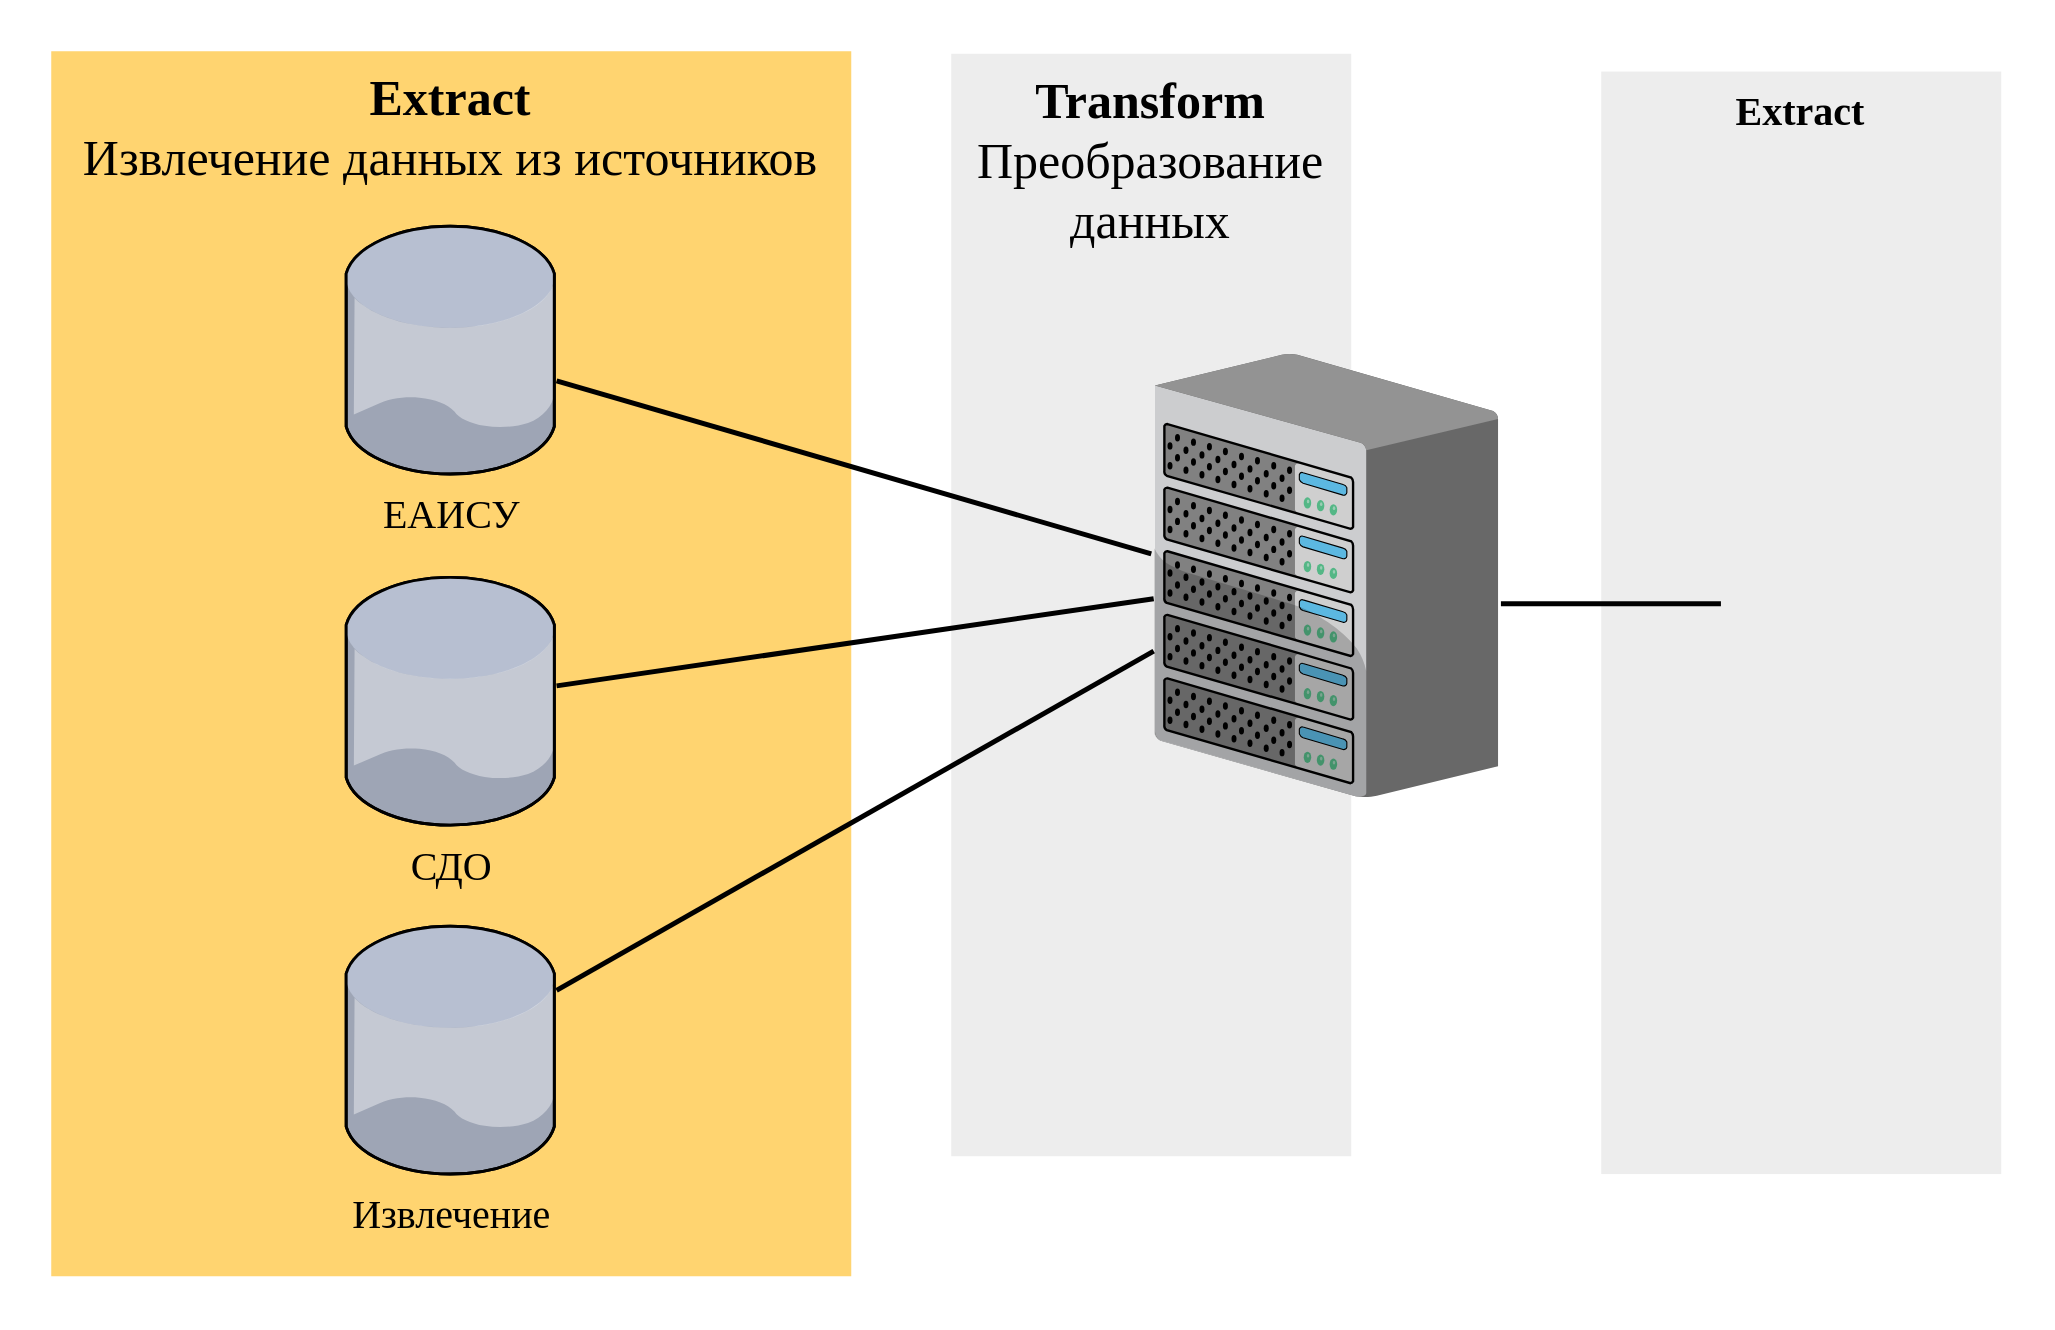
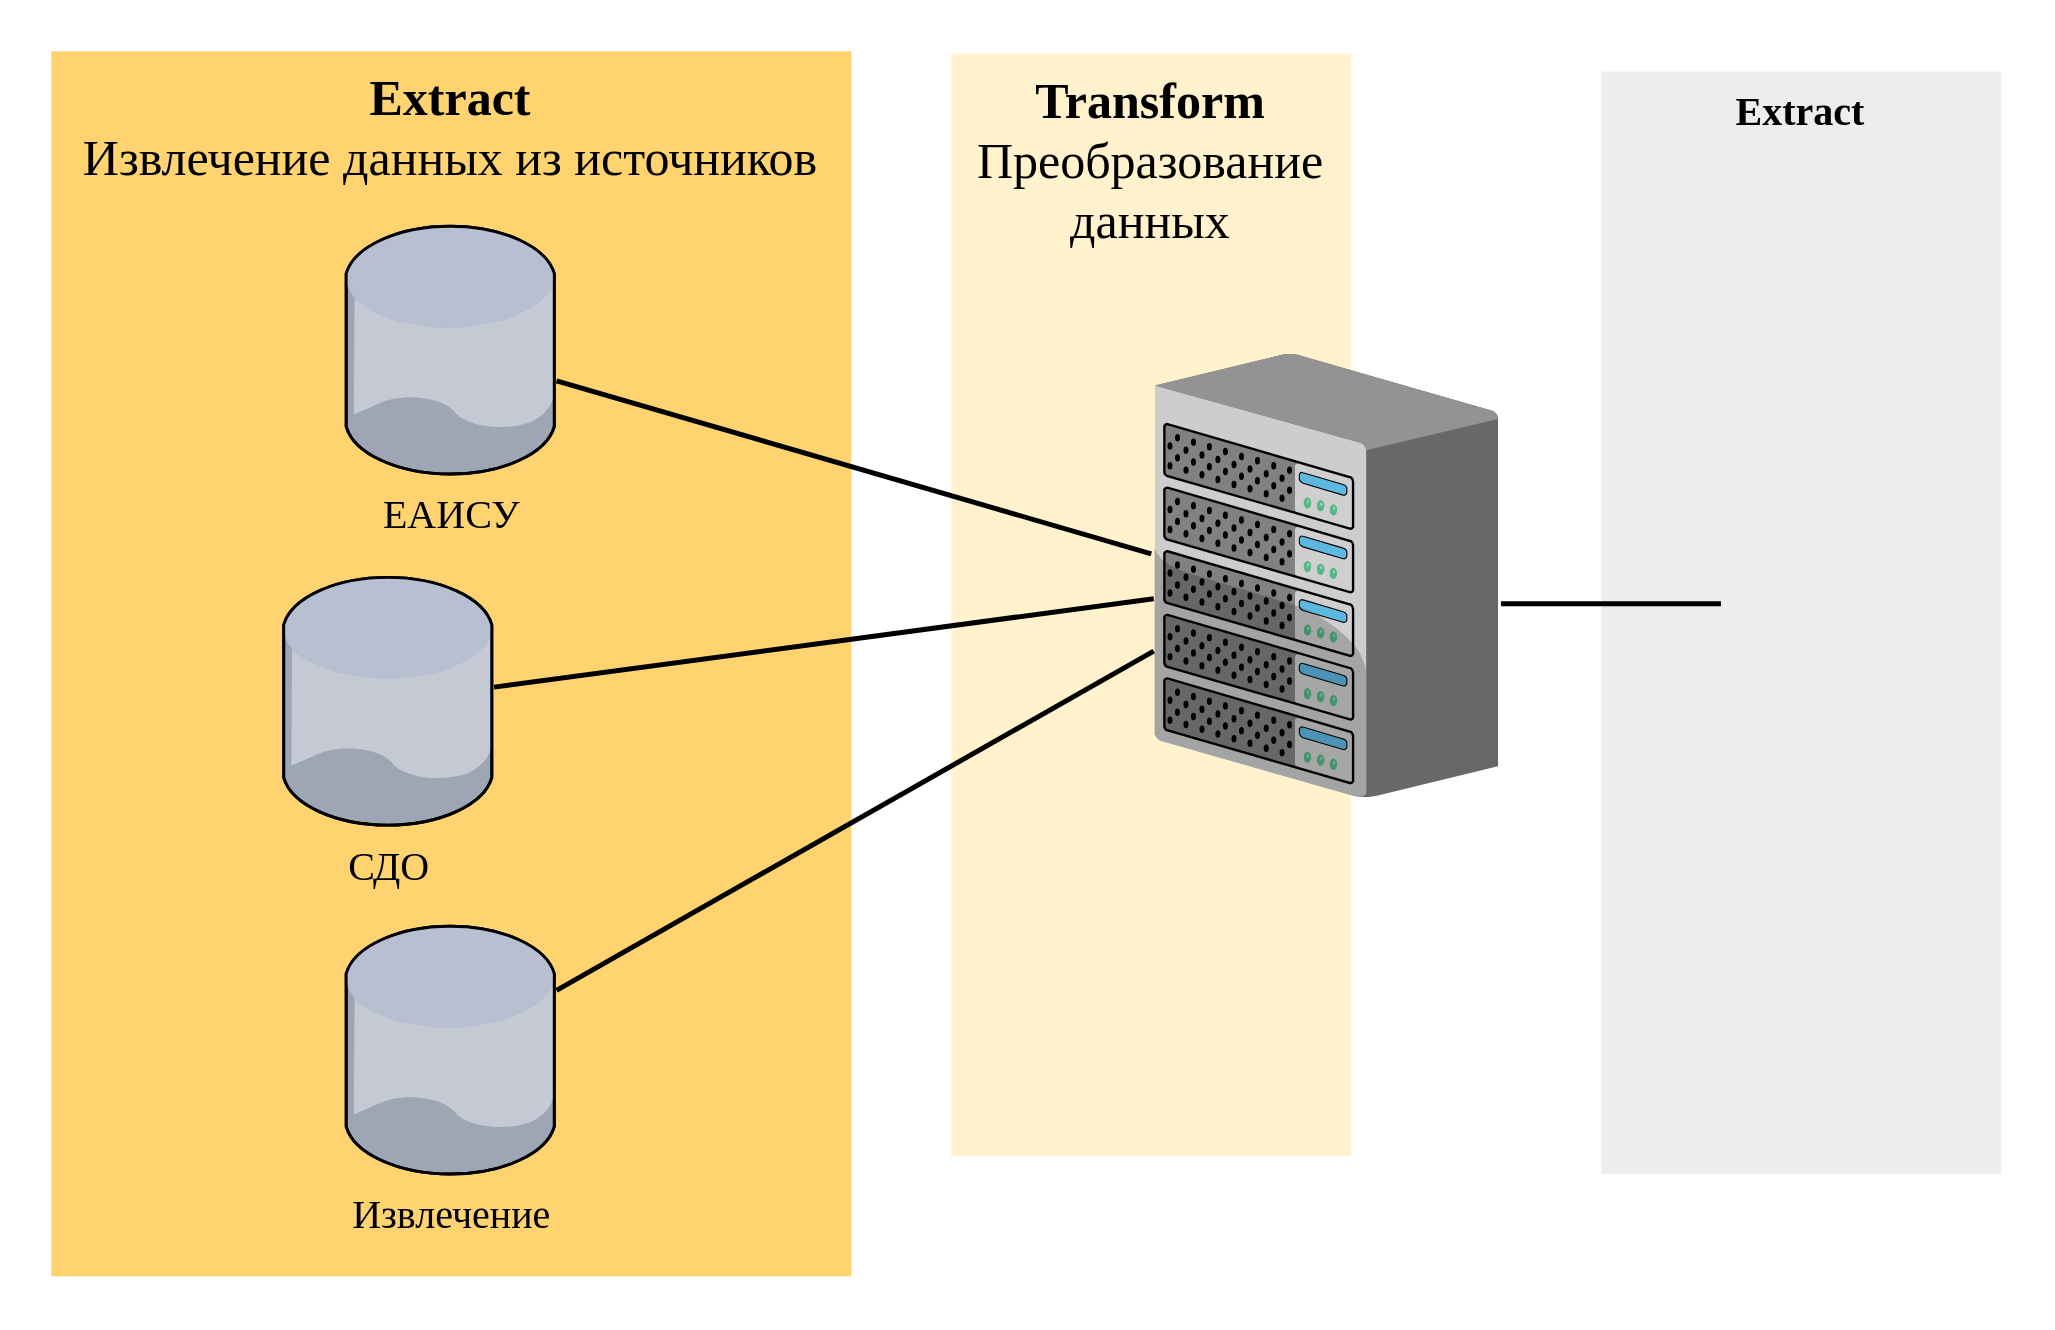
node "Transform Преобразование данных": fillcolor #ededed -> #fff2cc
node "СДО": moved (451, 701) -> (389, 701)
